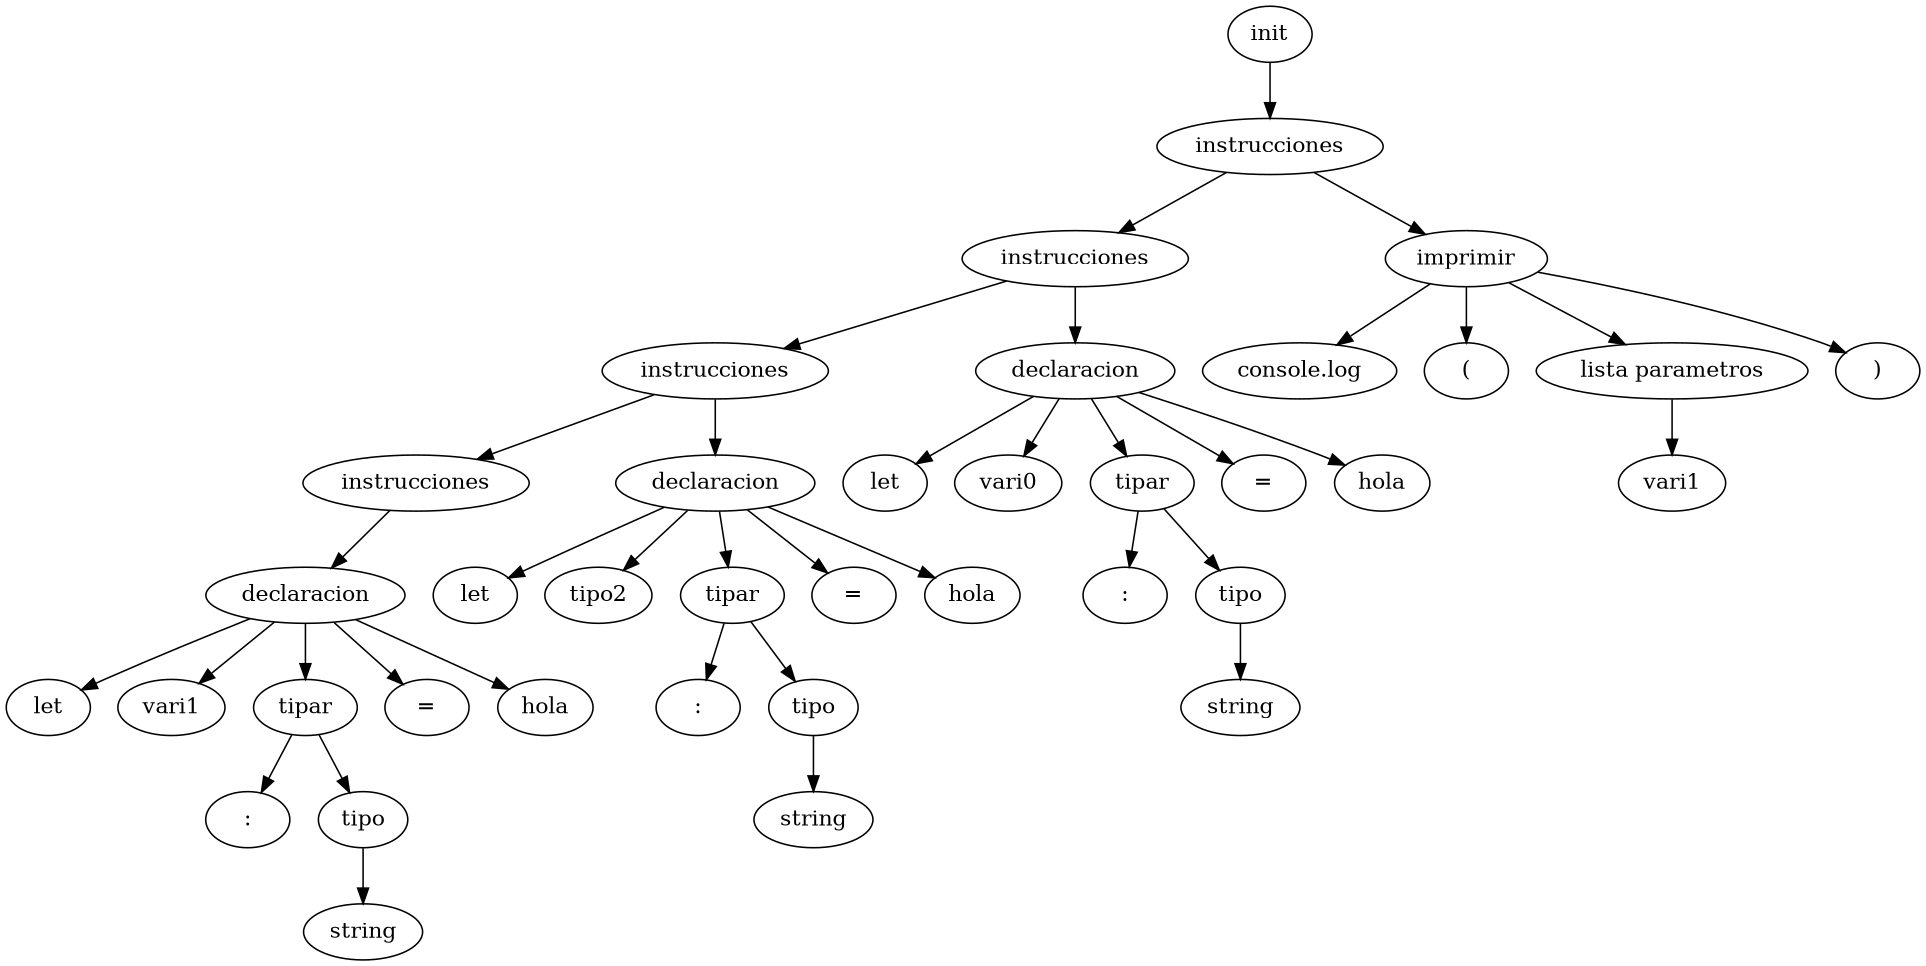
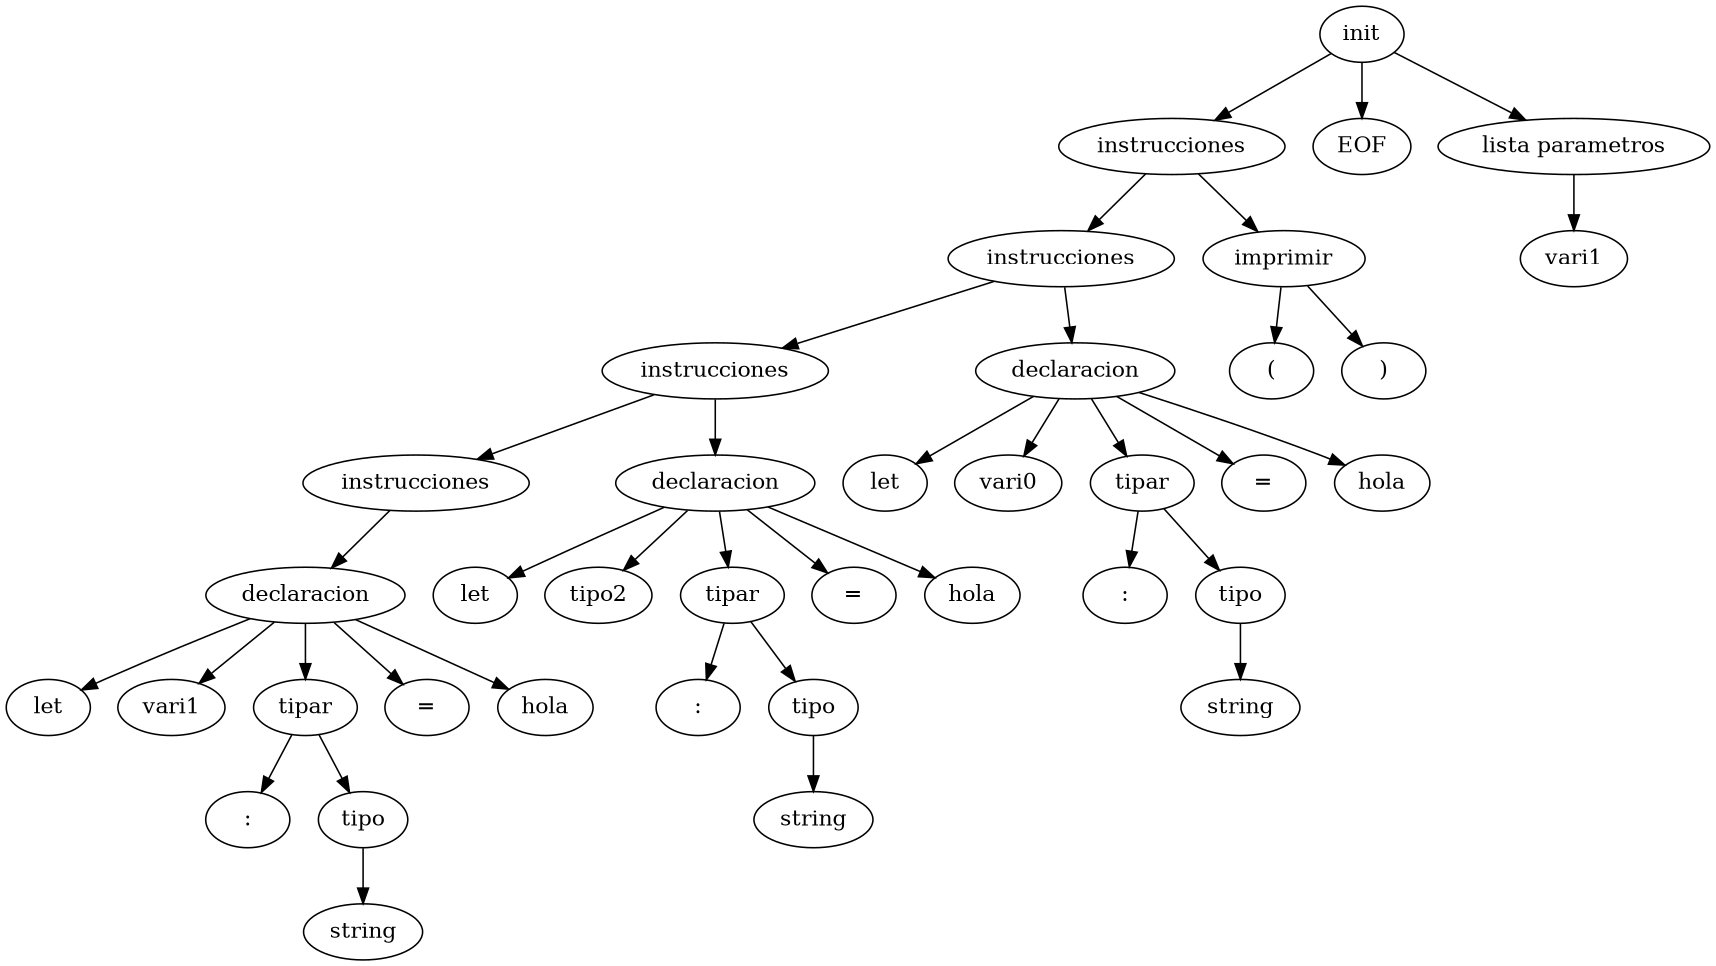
node "EOF": added
edge "imprimir" -> "lista parametros": now "init" -> "lista parametros"
node "console.log": removed
